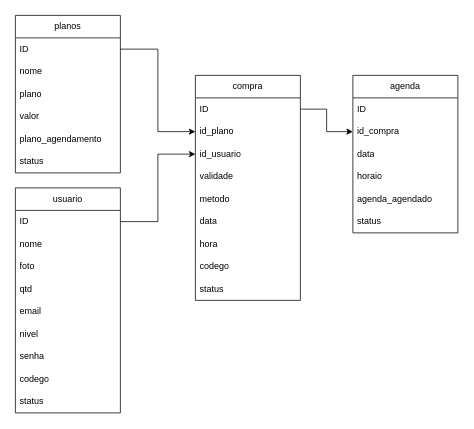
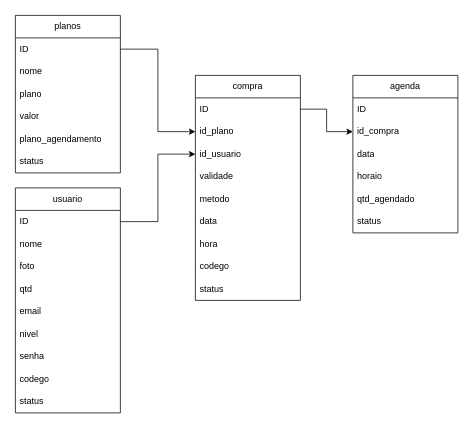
node "agenda_agendado": label "agenda_agendado" -> "qtd_agendado"
